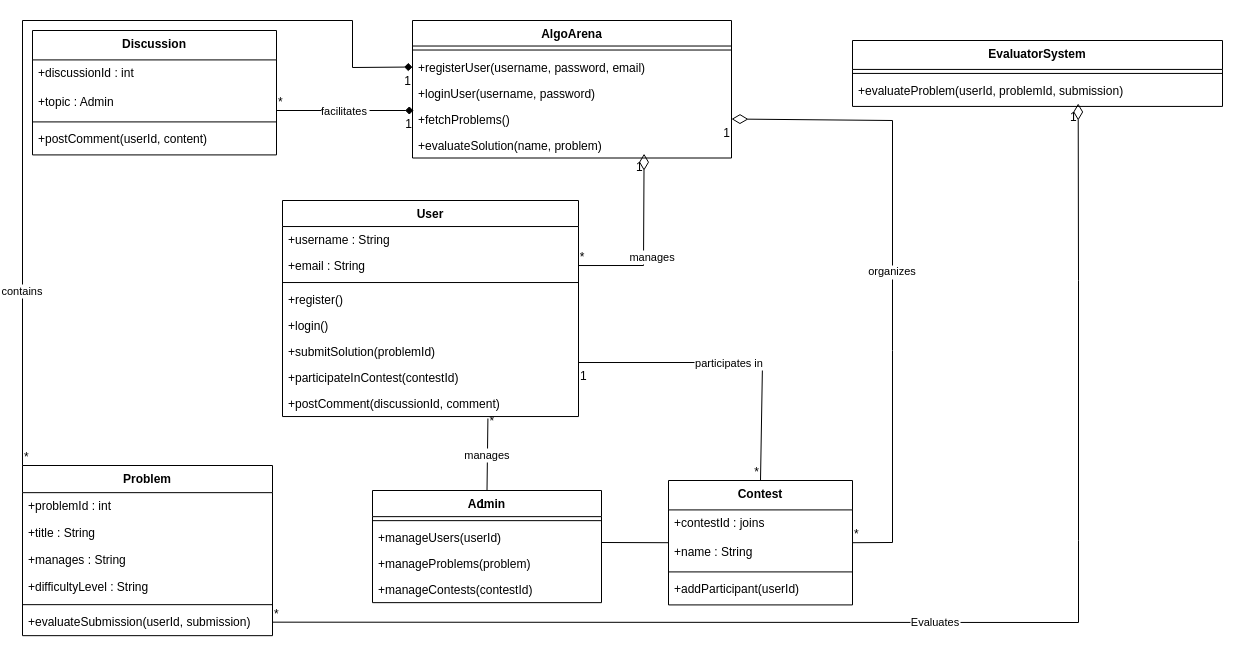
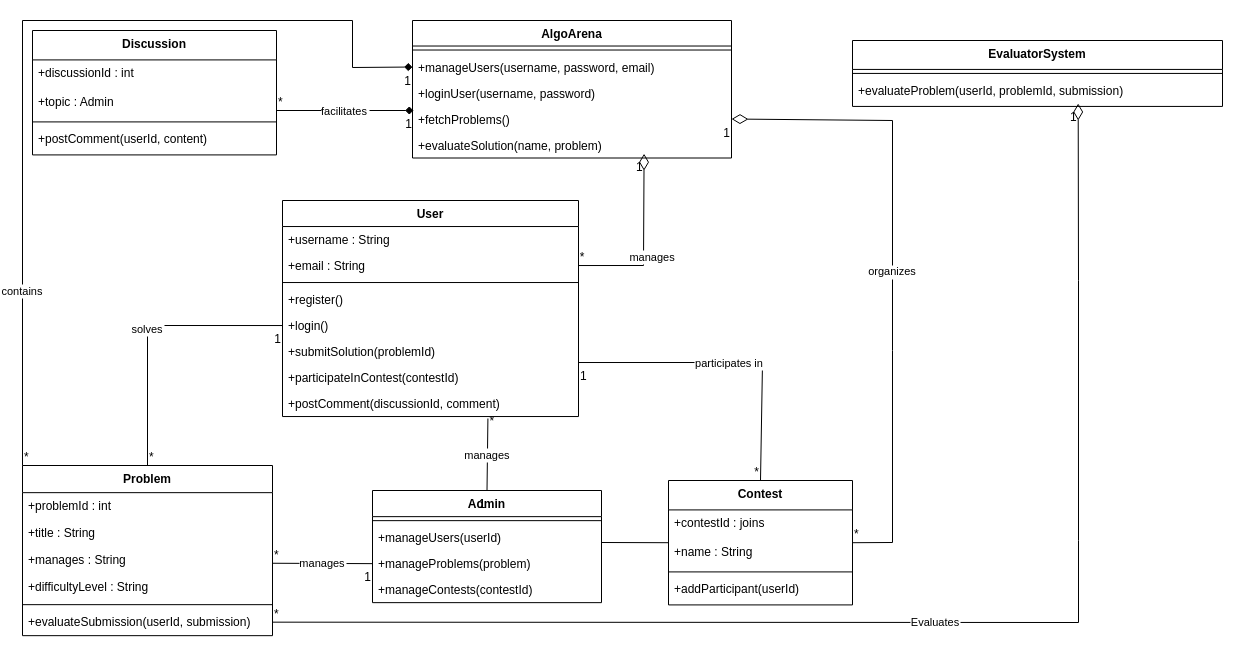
node "+registerUser(username, password, email)": label "+registerUser(username, password, email)" -> "+manageUsers(username, password, email)"
edge "+login()" -- "Problem": added, labels "1", "solves", "*"
edge "+manages : String" -- "+manageProblems(problem)": added, labels "*", "manages", "1"
